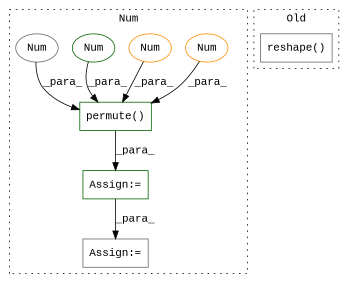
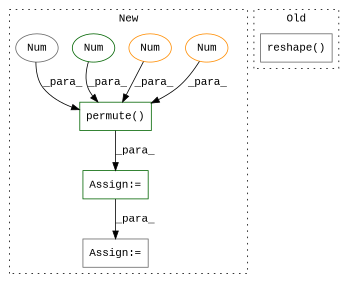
cluster "Num": label "Num" -> "New"
